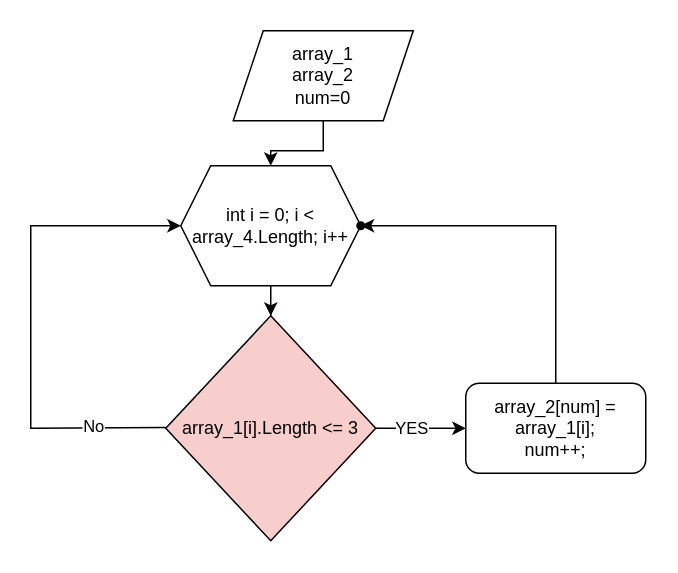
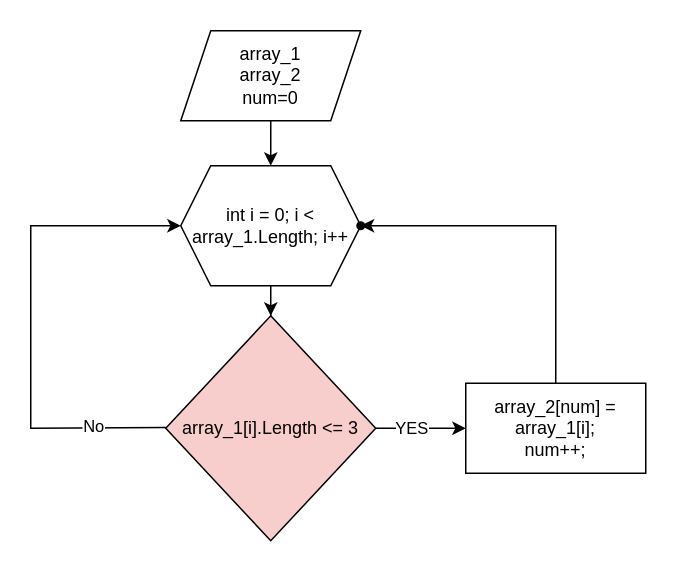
node "array_1 array_2 num=0": moved (323, 76) -> (271, 76)
node "int i = 0; i < array_4.Length; i++": label "int i = 0; i < array_4.Length; i++" -> "int i = 0; i < array_1.Length; i++"
node "array_2[num] = array_1[i];num++;": shape rounded rectangle -> rectangle
